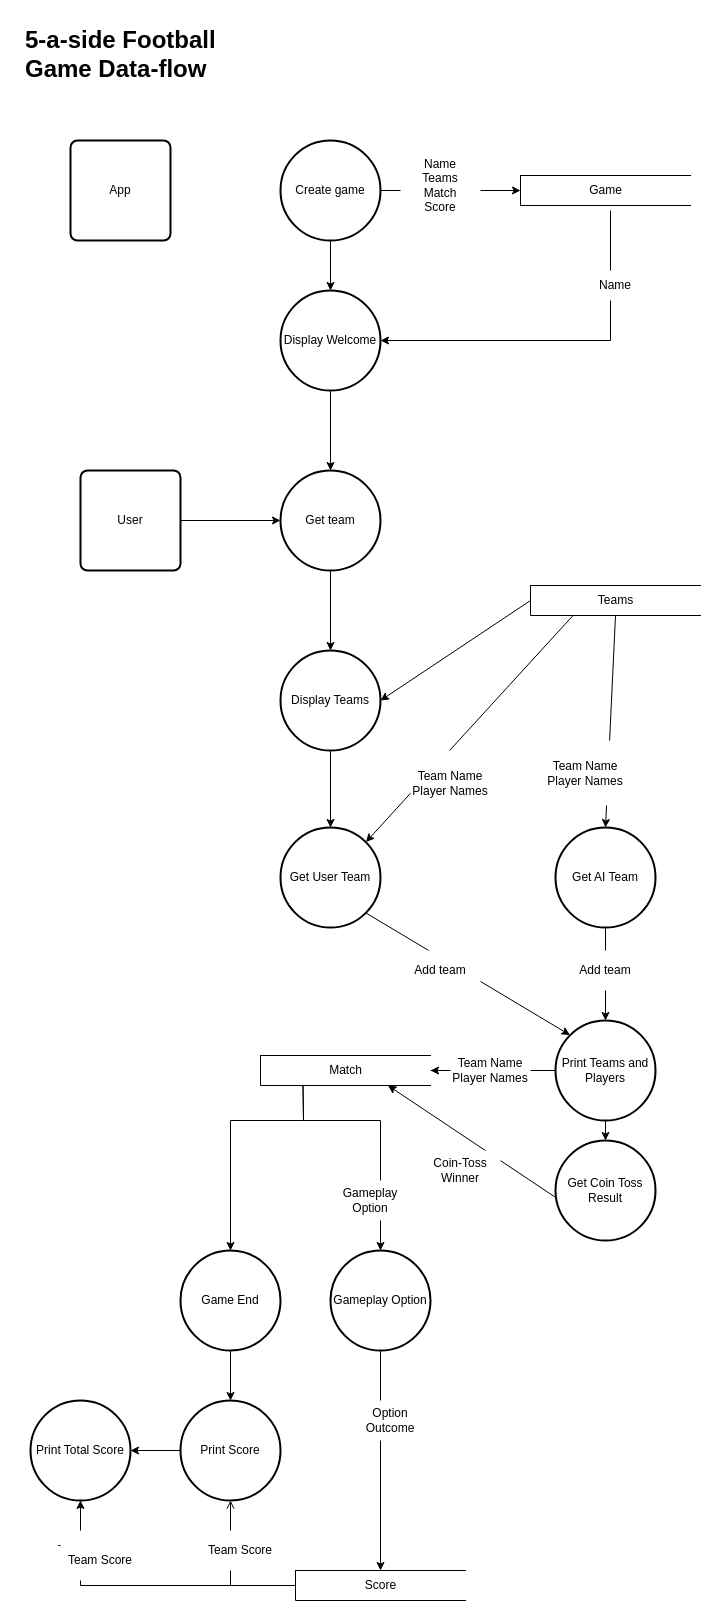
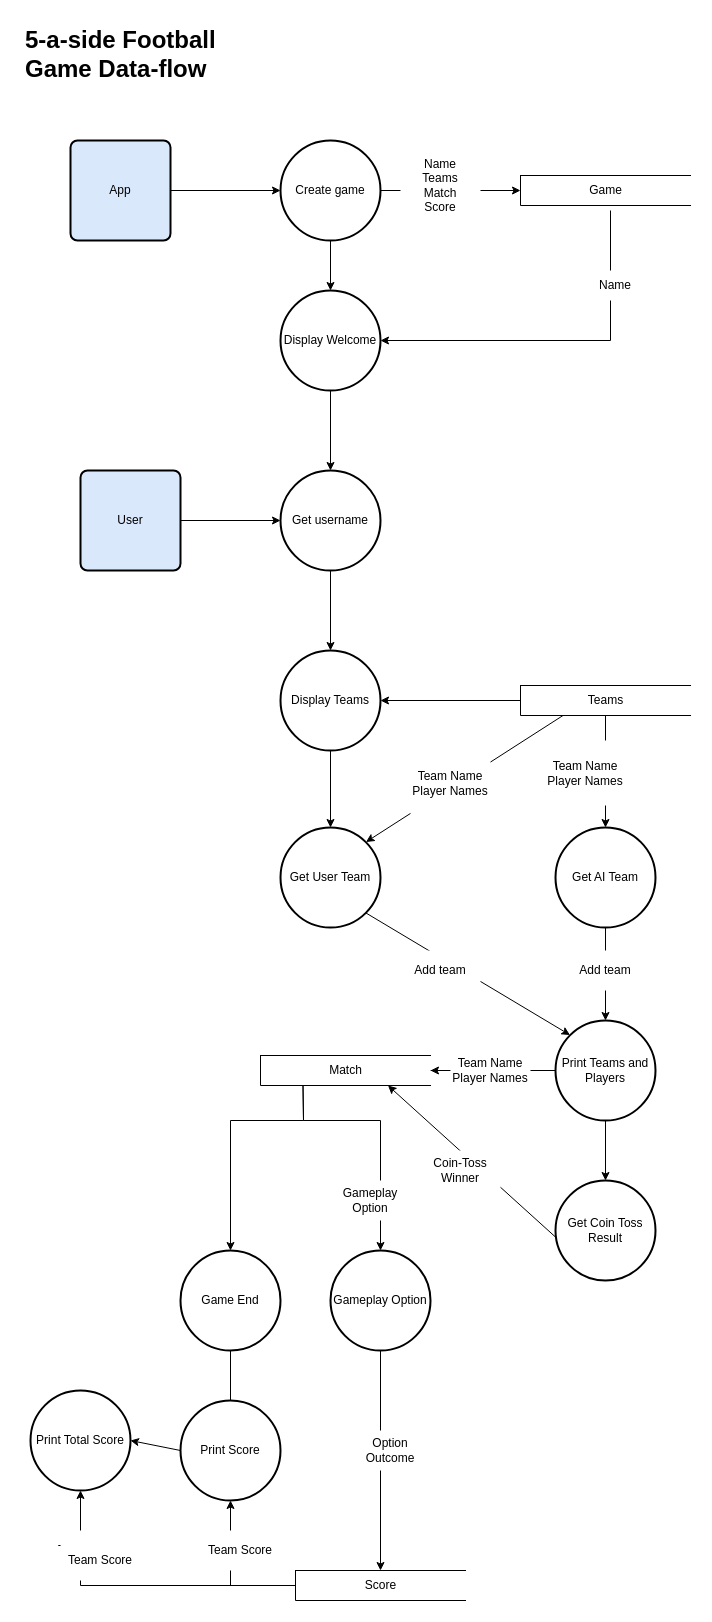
node "App": fillcolor #ffffff -> #dae8fc
edge "App" -> "Create game": added
node "User": fillcolor #ffffff -> #dae8fc
node "Get team": label "Get team" -> "Get username"
node "Teams": moved (616, 601) -> (606, 701)
node "Get Coin Toss Result": moved (606, 1191) -> (606, 1231)
edge "Game End" -> "Print Score": arrowhead classic -> none
node "Option Outcome": moved (391, 1421) -> (391, 1451)
node "Print Total Score": moved (81, 1451) -> (81, 1441)
edge "Score" -> "Print Score": arrowhead open -> classic
